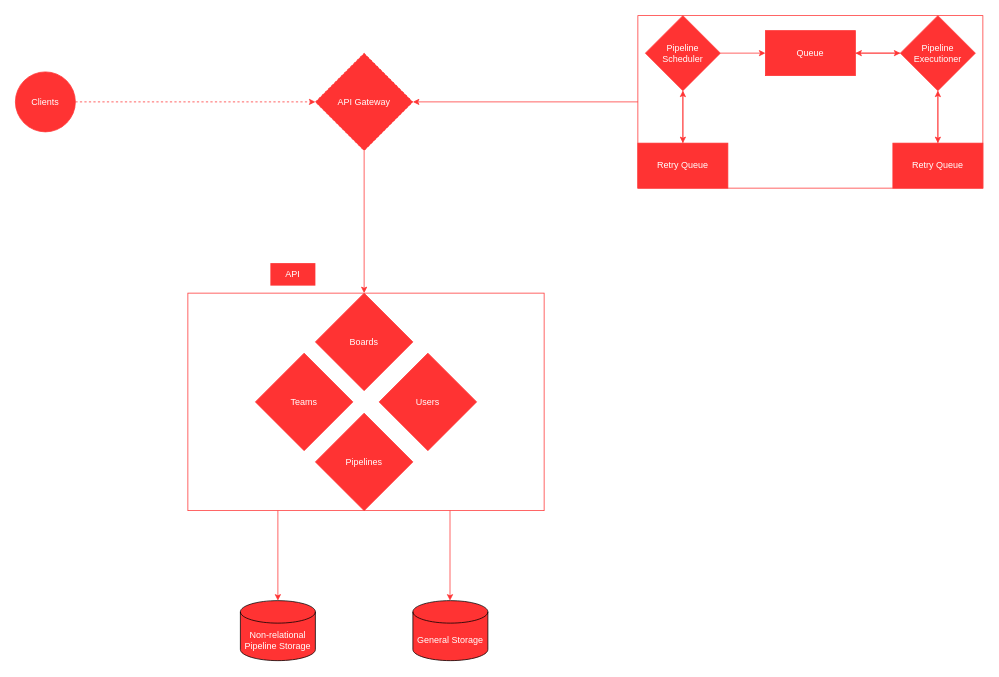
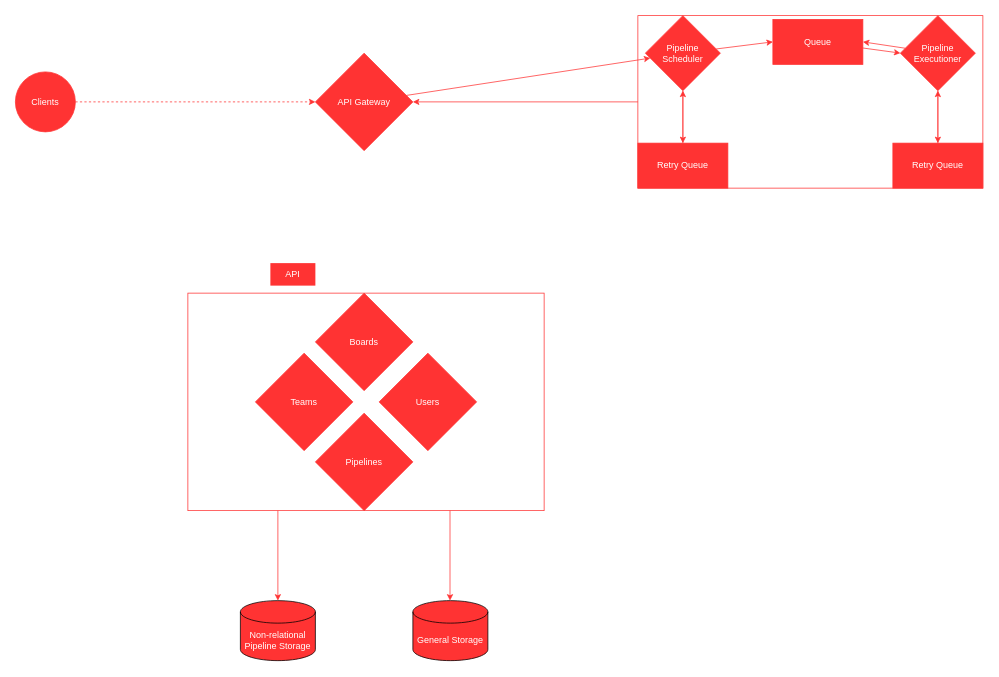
node "Queue": moved (810, 53) -> (818, 42)
node "API Gateway": style dashed -> solid
edge "API Gateway" -> "Boards": now "API Gateway" -> "Pipeline Scheduler"
